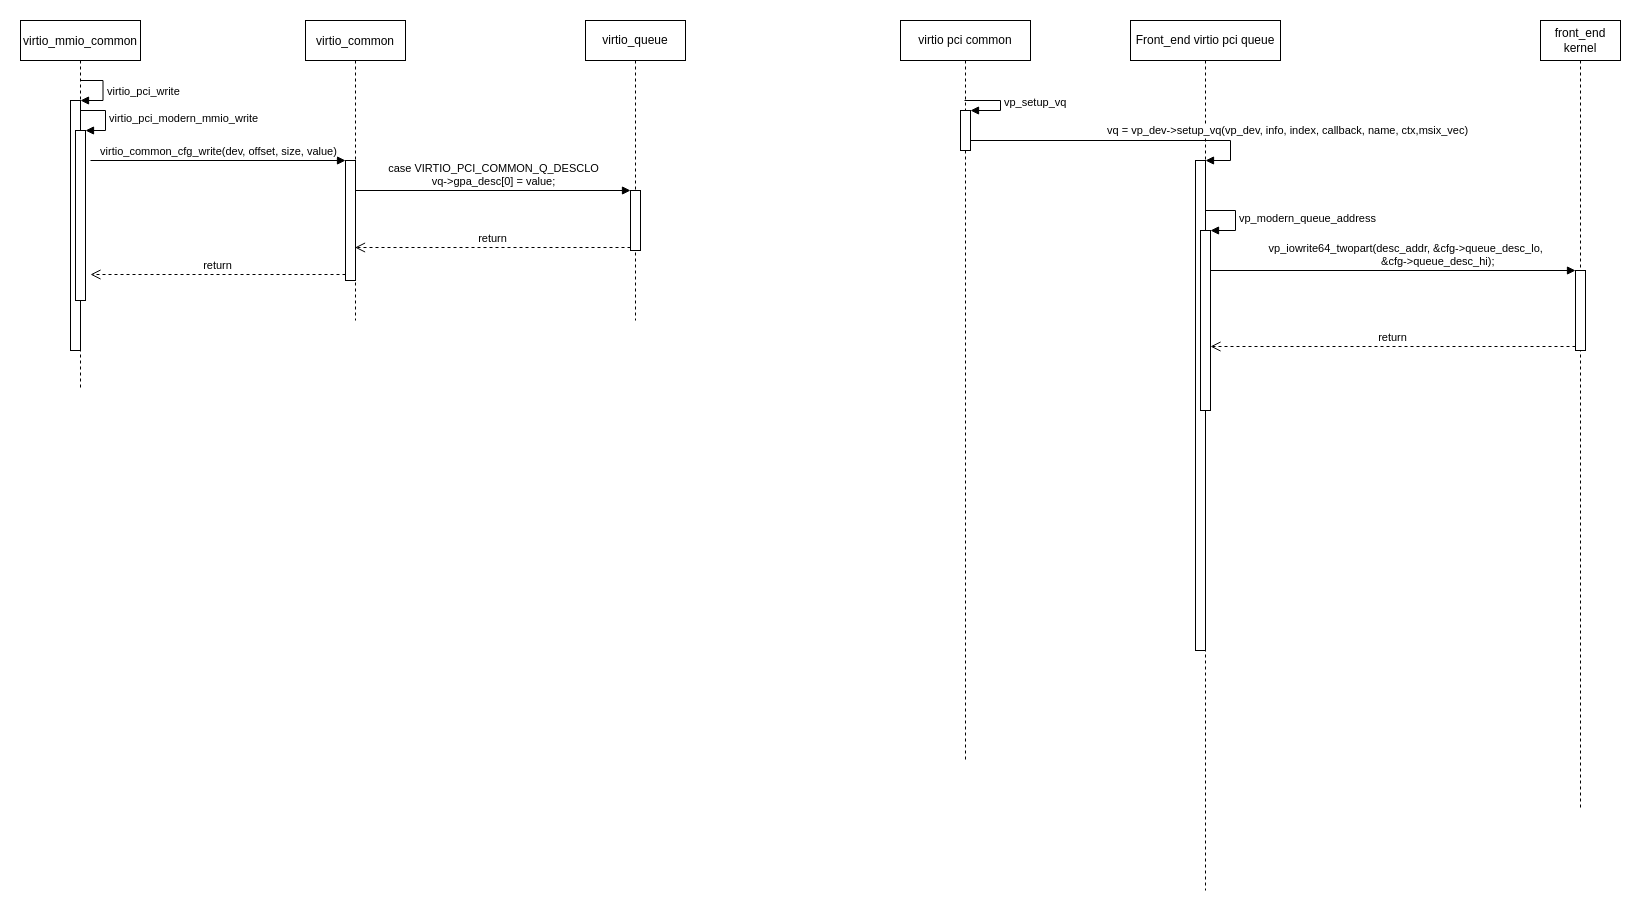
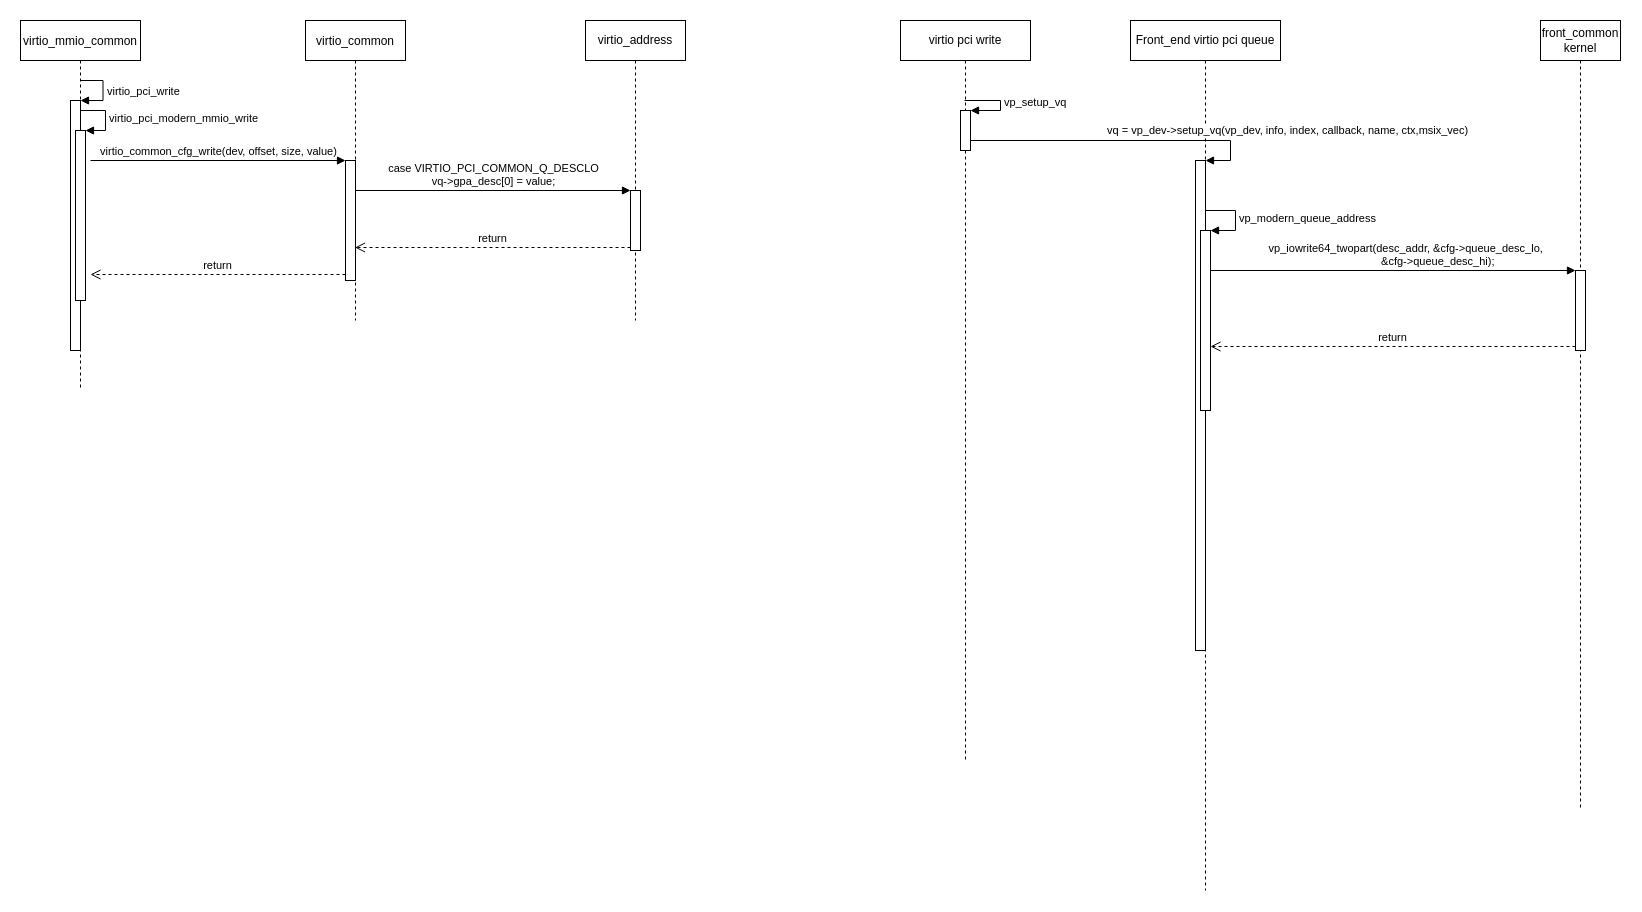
node "virtio_queue": label "virtio_queue" -> "virtio_address"
node "virtio pci common": label "virtio pci common" -> "virtio pci write"
node "front_end kernel": label "front_end kernel" -> "front_common kernel"
